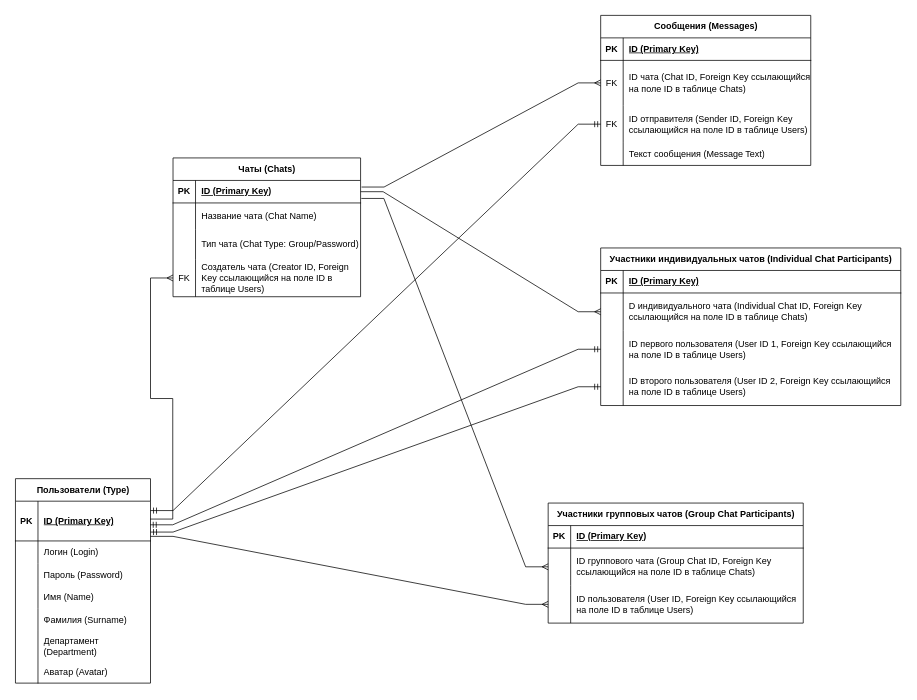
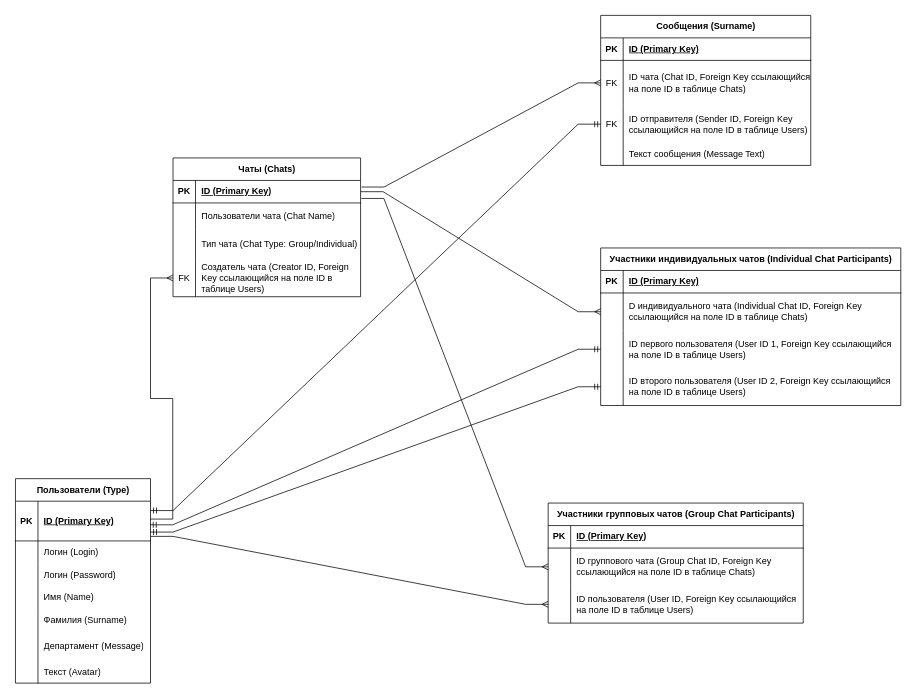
node "Сообщения (Messages)": label "Сообщения (Messages)" -> "Сообщения (Surname)"
node "Название чата (Chat Name)": label "Название чата (Chat Name)" -> "Пользователи чата (Chat Name)"
node "Тип чата (Chat Type: Group/Password)": label "Тип чата (Chat Type: Group/Password)" -> "Тип чата (Chat Type: Group/Individual)"
node "Пароль (Password)": label "Пароль (Password)" -> "Логин (Password)"
node "Департамент (Department)": label "Департамент (Department)" -> "Департамент (Message)"
node "Аватар (Avatar)": label "Аватар (Avatar)" -> "Текст (Avatar)"
